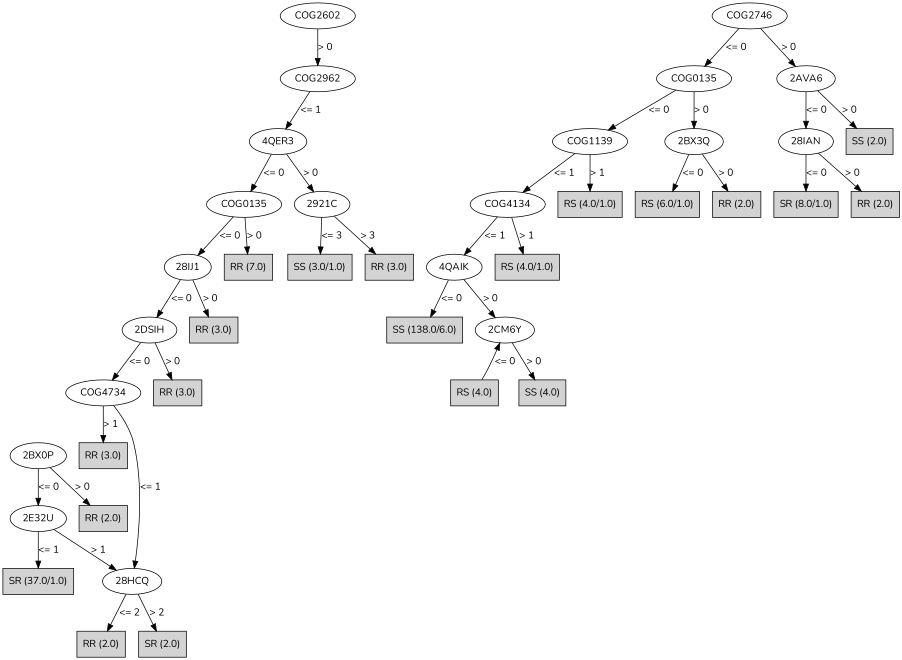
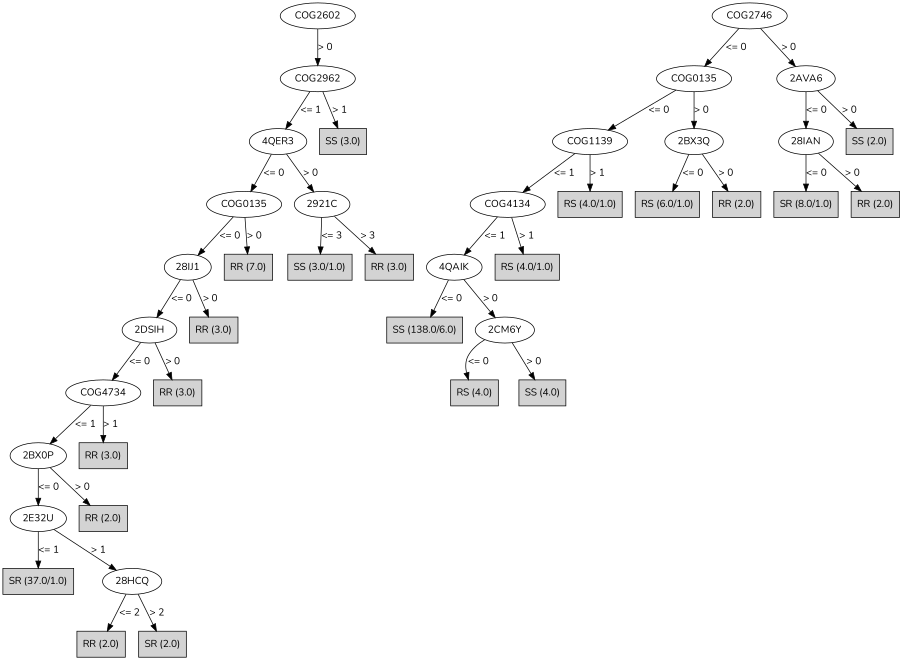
node "SS (3.0)": added
edge "RS (4.0)" -> "2CM6Y": reversed
edge "COG4734" -> "28HCQ": now "COG4734" -> "2BX0P"
